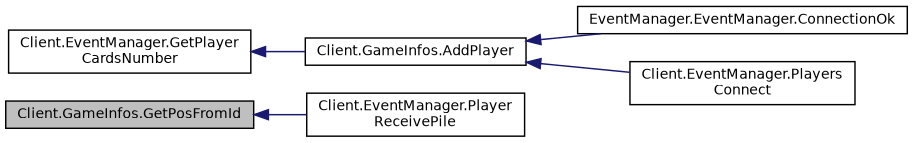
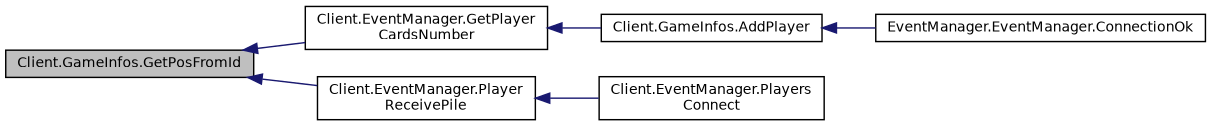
edge "Client.EventManager.GetPlayer CardsNumber" -> "Client.GameInfos.GetPosFromId": added
edge "Client.EventManager.Players Connect" -> "Client.GameInfos.AddPlayer": now "Client.EventManager.Players Connect" -> "Client.EventManager.Player ReceivePile"
